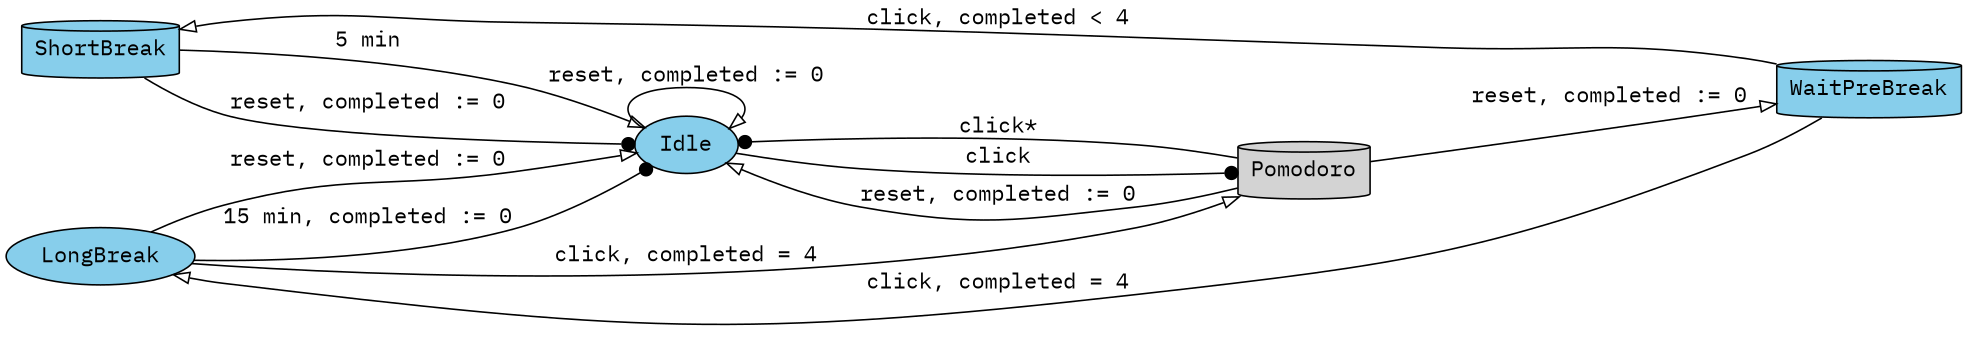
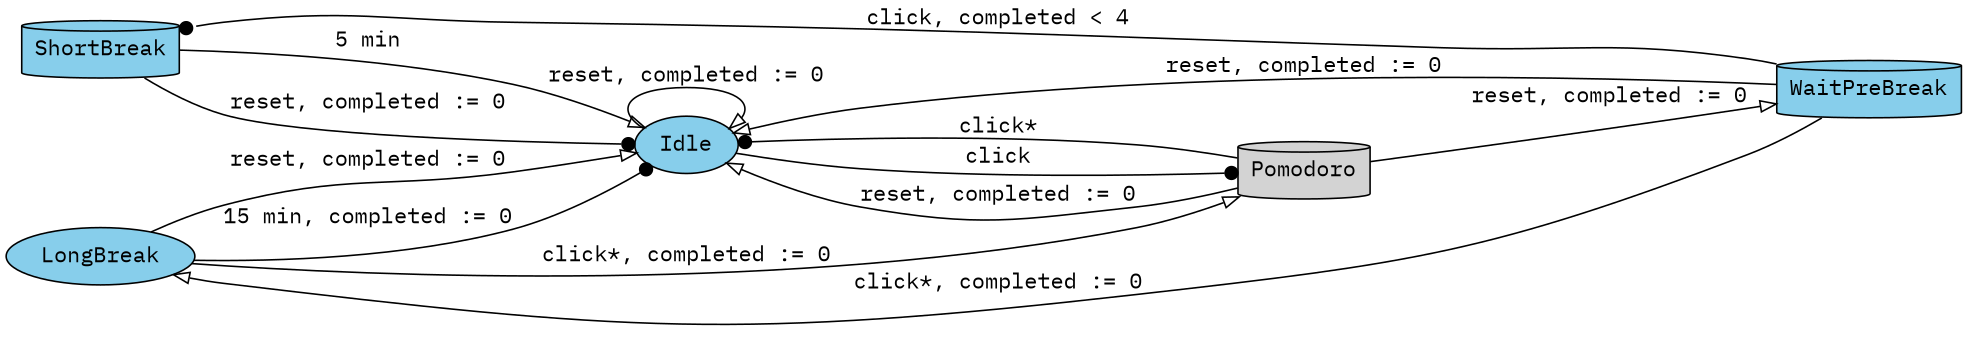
edge "WaitPreBreak" -> "ShortBreak": arrowhead onormal -> dot
edge "WaitPreBreak" -> "Idle": added, label "reset, completed := 0"
edge "LongBreak" -> "Pomodoro": label "click, completed = 4" -> "click*, completed := 0"
edge "WaitPreBreak" -> "LongBreak": label "click, completed = 4" -> "click*, completed := 0"
